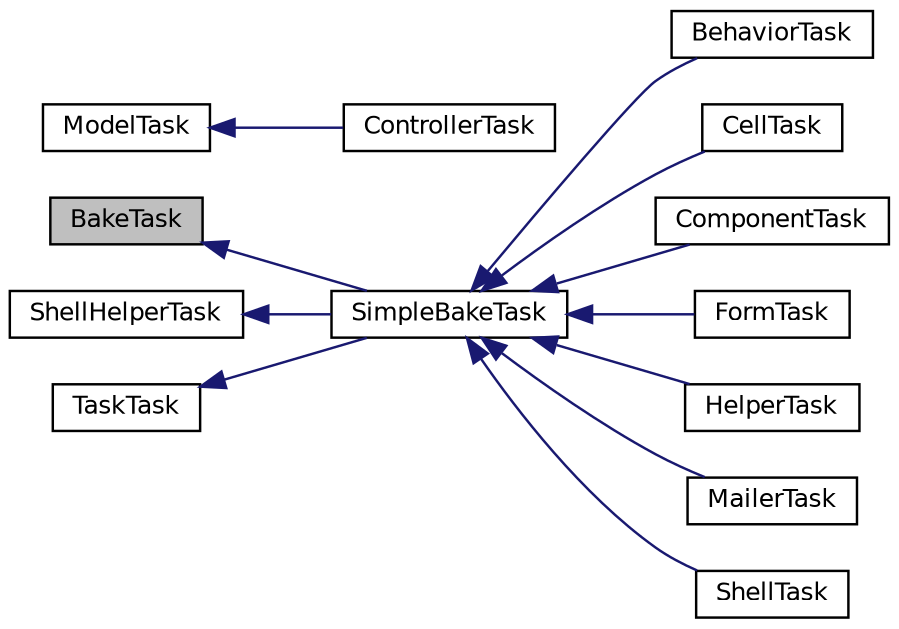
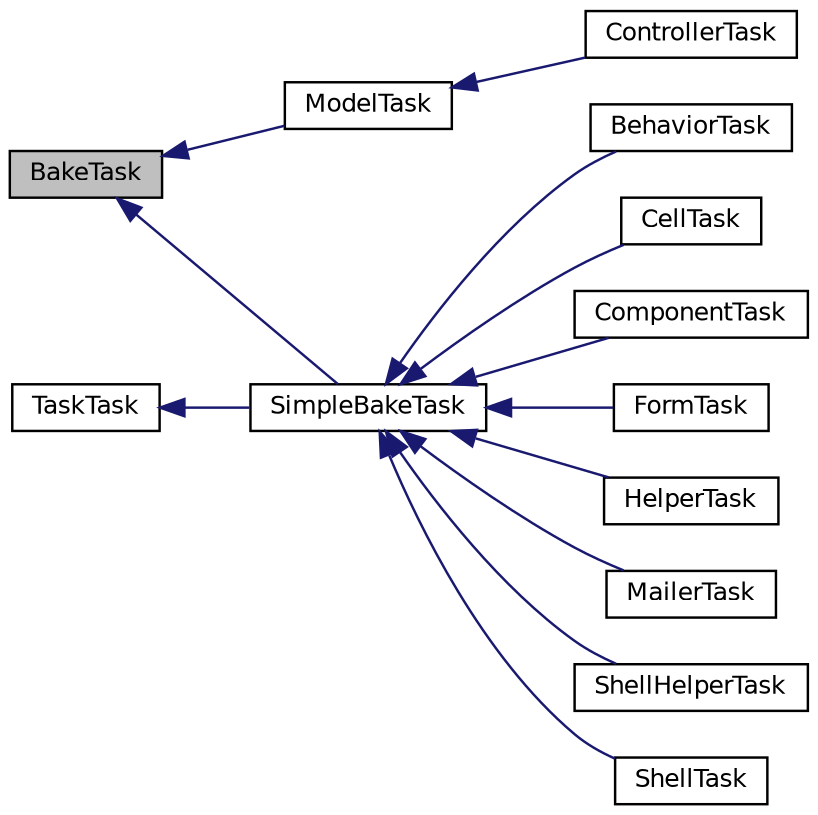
edge "ModelTask" -> "BakeTask": added
edge "SimpleBakeTask" -> "ShellHelperTask": reversed
